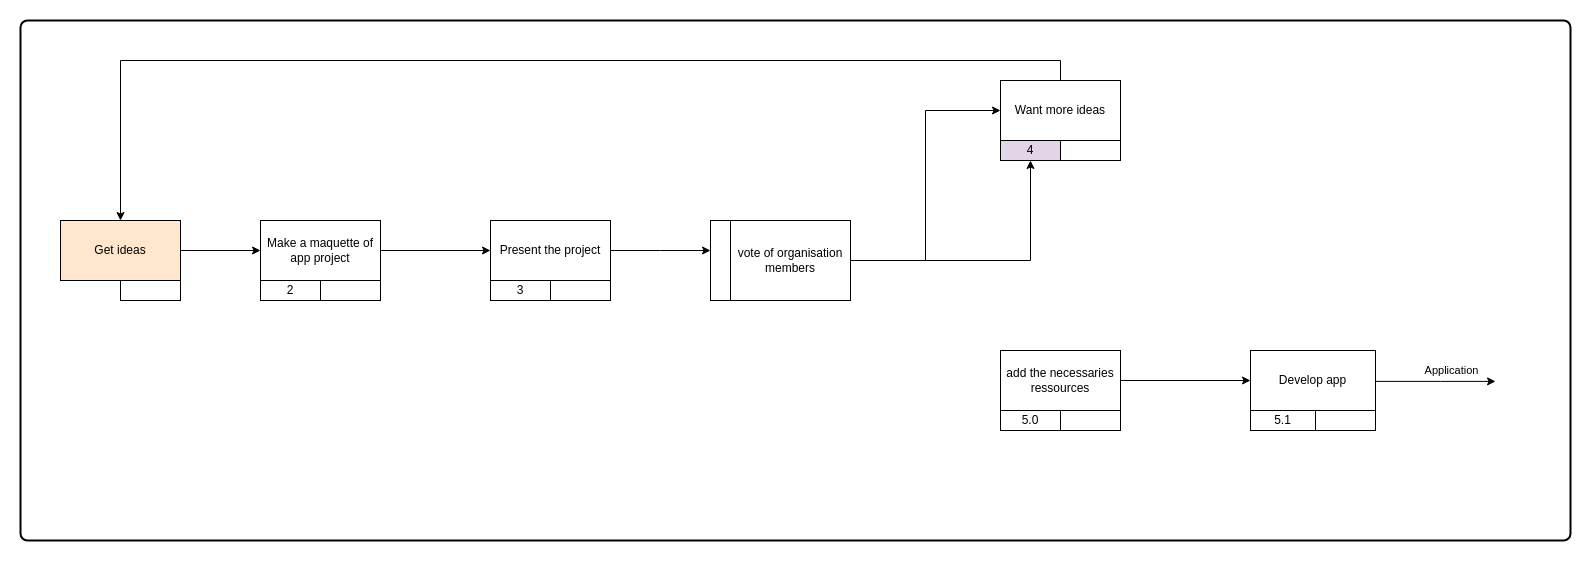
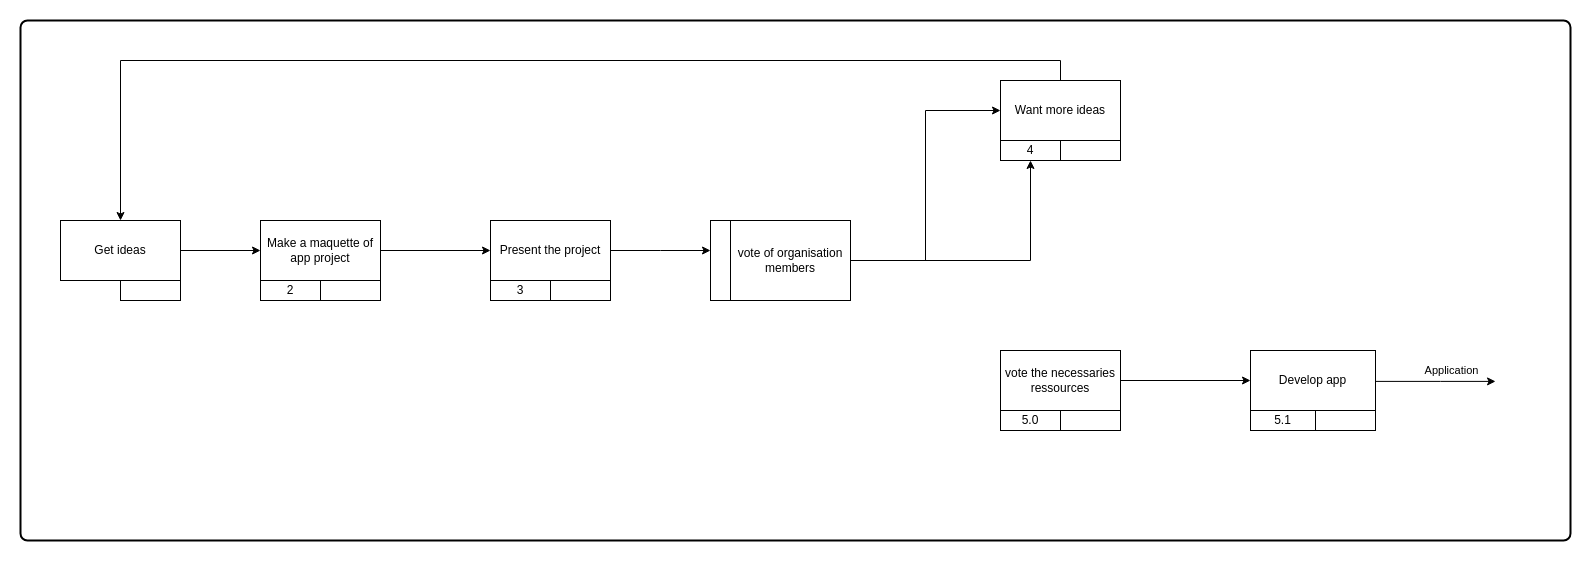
node "4": fillcolor #e1d5e7 -> #ffffff
node "Get ideas": fillcolor #ffe6cc -> #ffffff
node "add the necessaries ressources": label "add the necessaries ressources" -> "vote the necessaries ressources"
